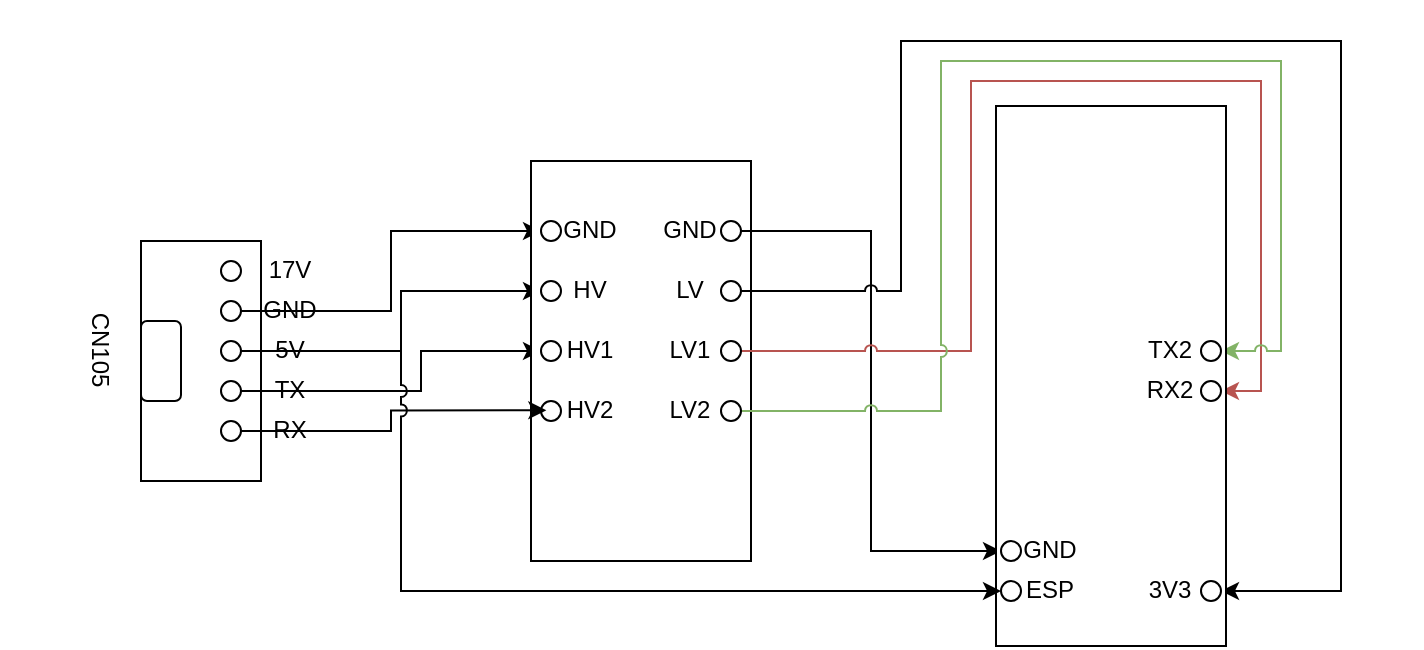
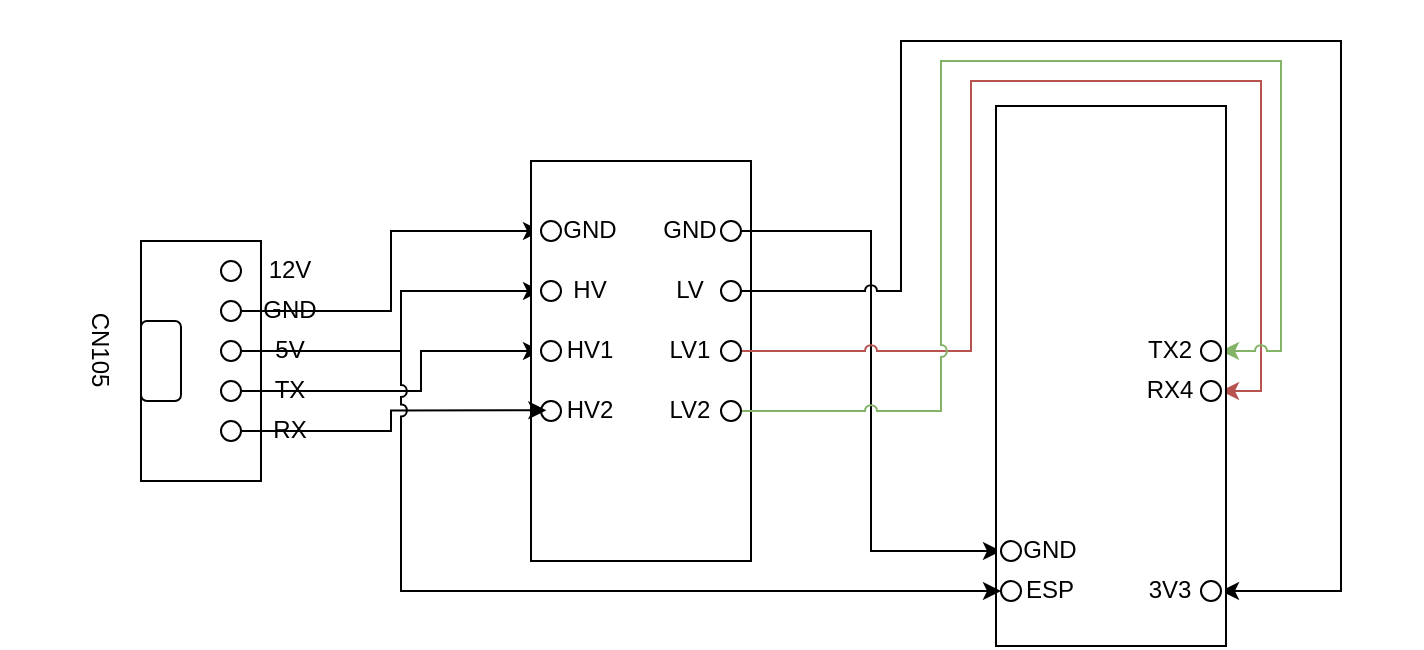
node "17V": label "17V" -> "12V"
node "RX2": label "RX2" -> "RX4"
